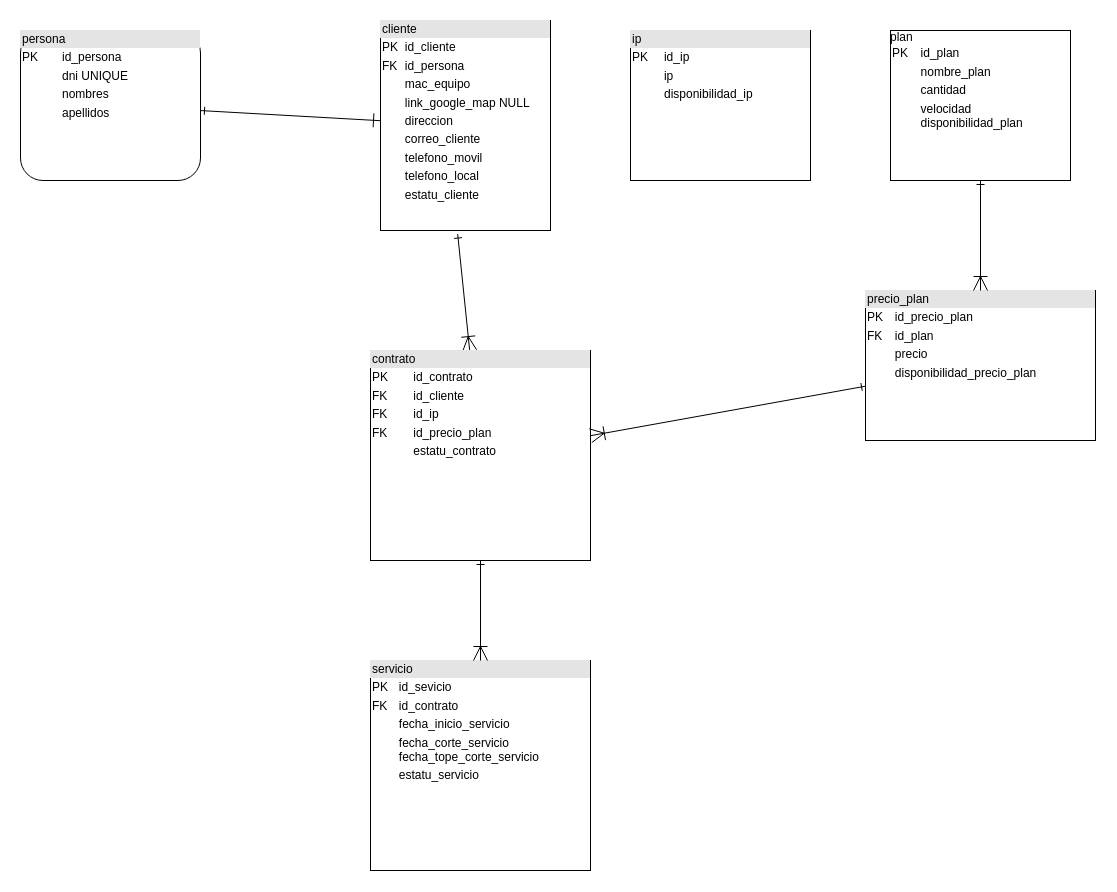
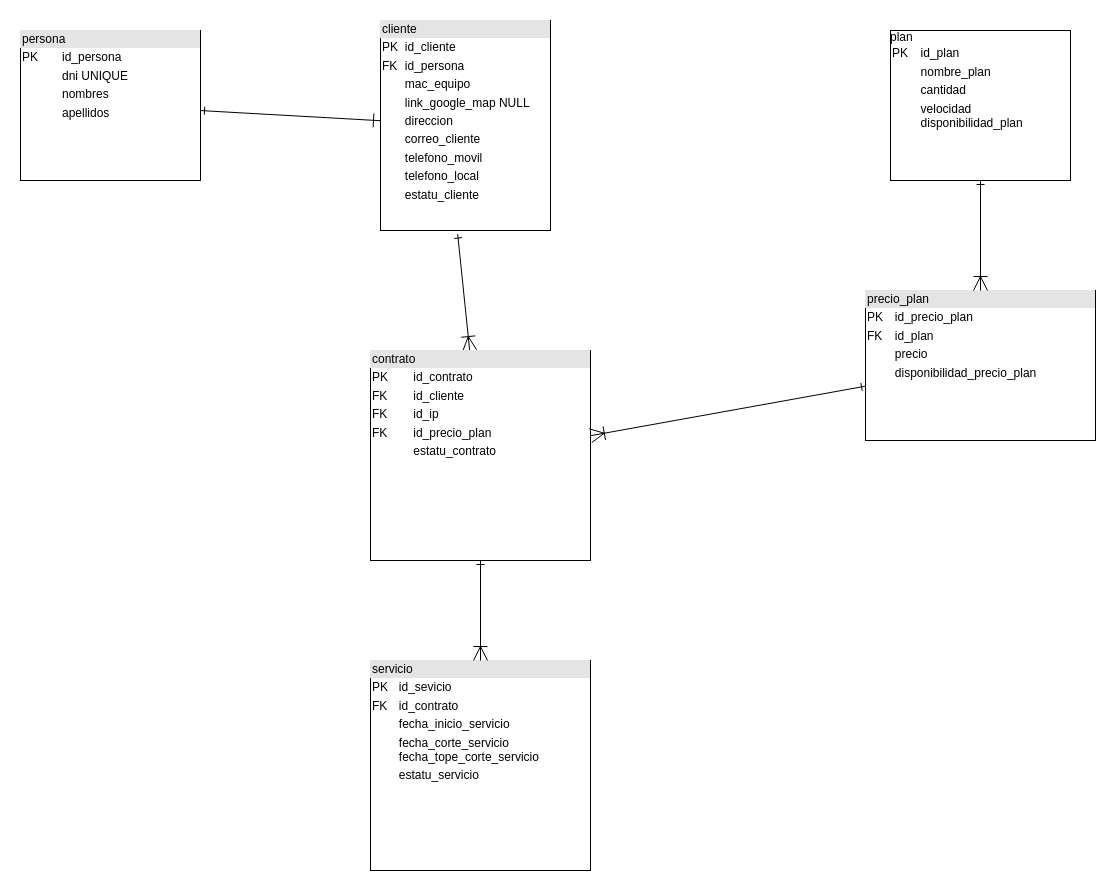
node "persona PK id_persona dni UNIQUE nombres apellidos": shape rounded rectangle -> rectangle
node "ip PK id_ip ip disponibilidad_ip": removed
